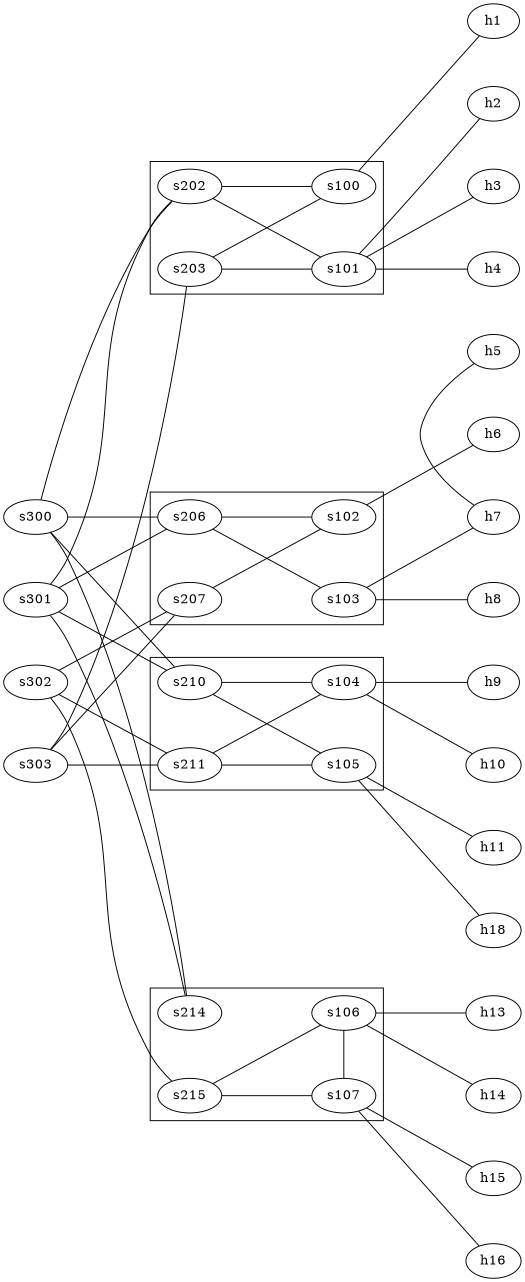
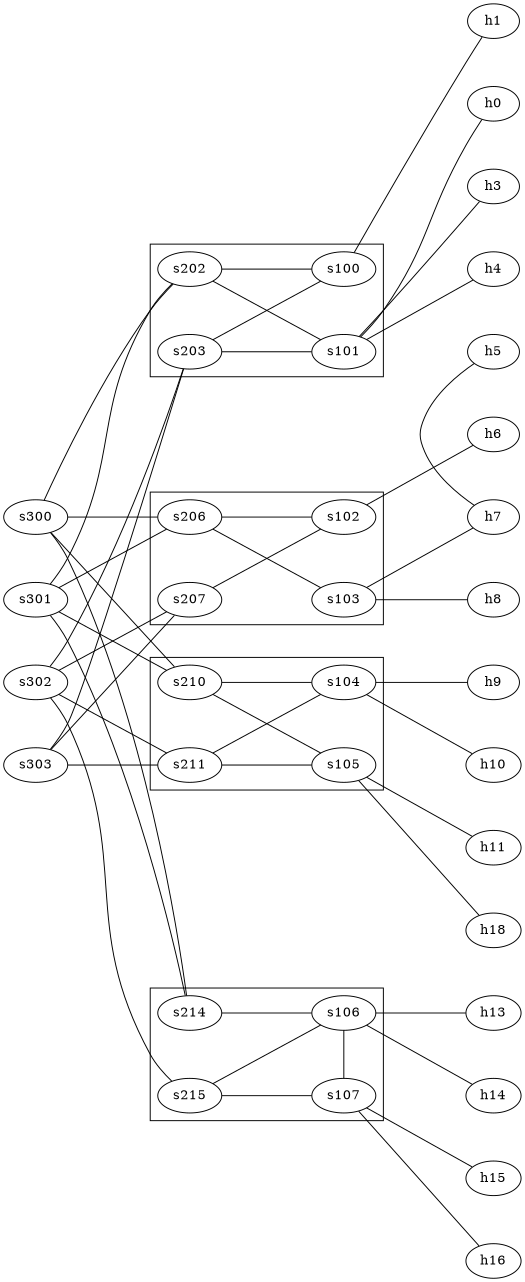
node "h2": label "h2" -> "h0"
edge "s203" -- "s302": added
edge "s214" -- "s106": added
